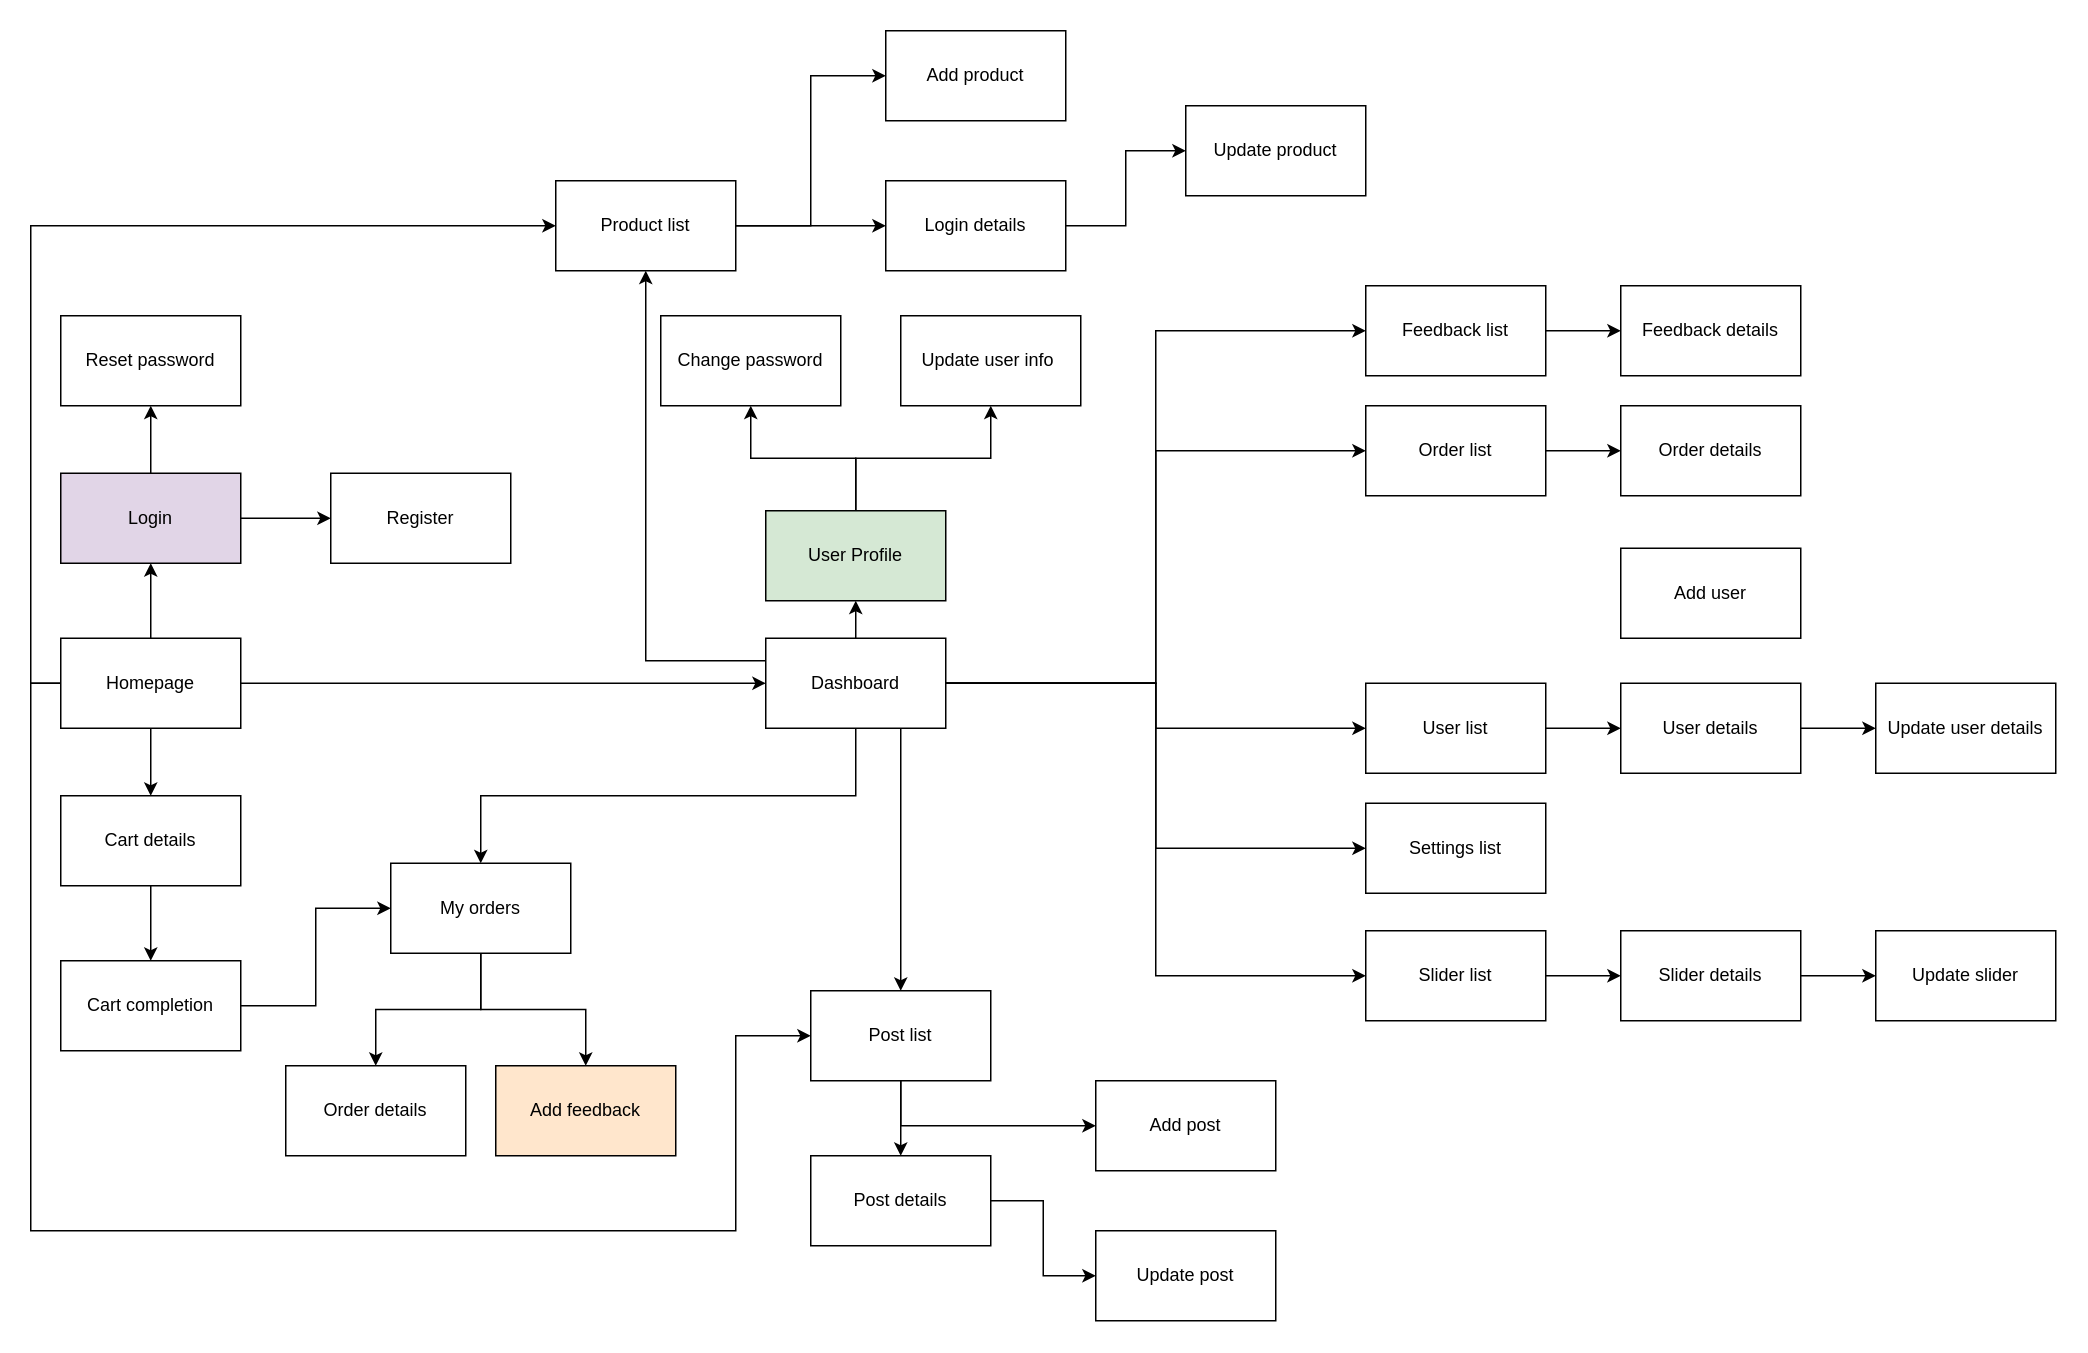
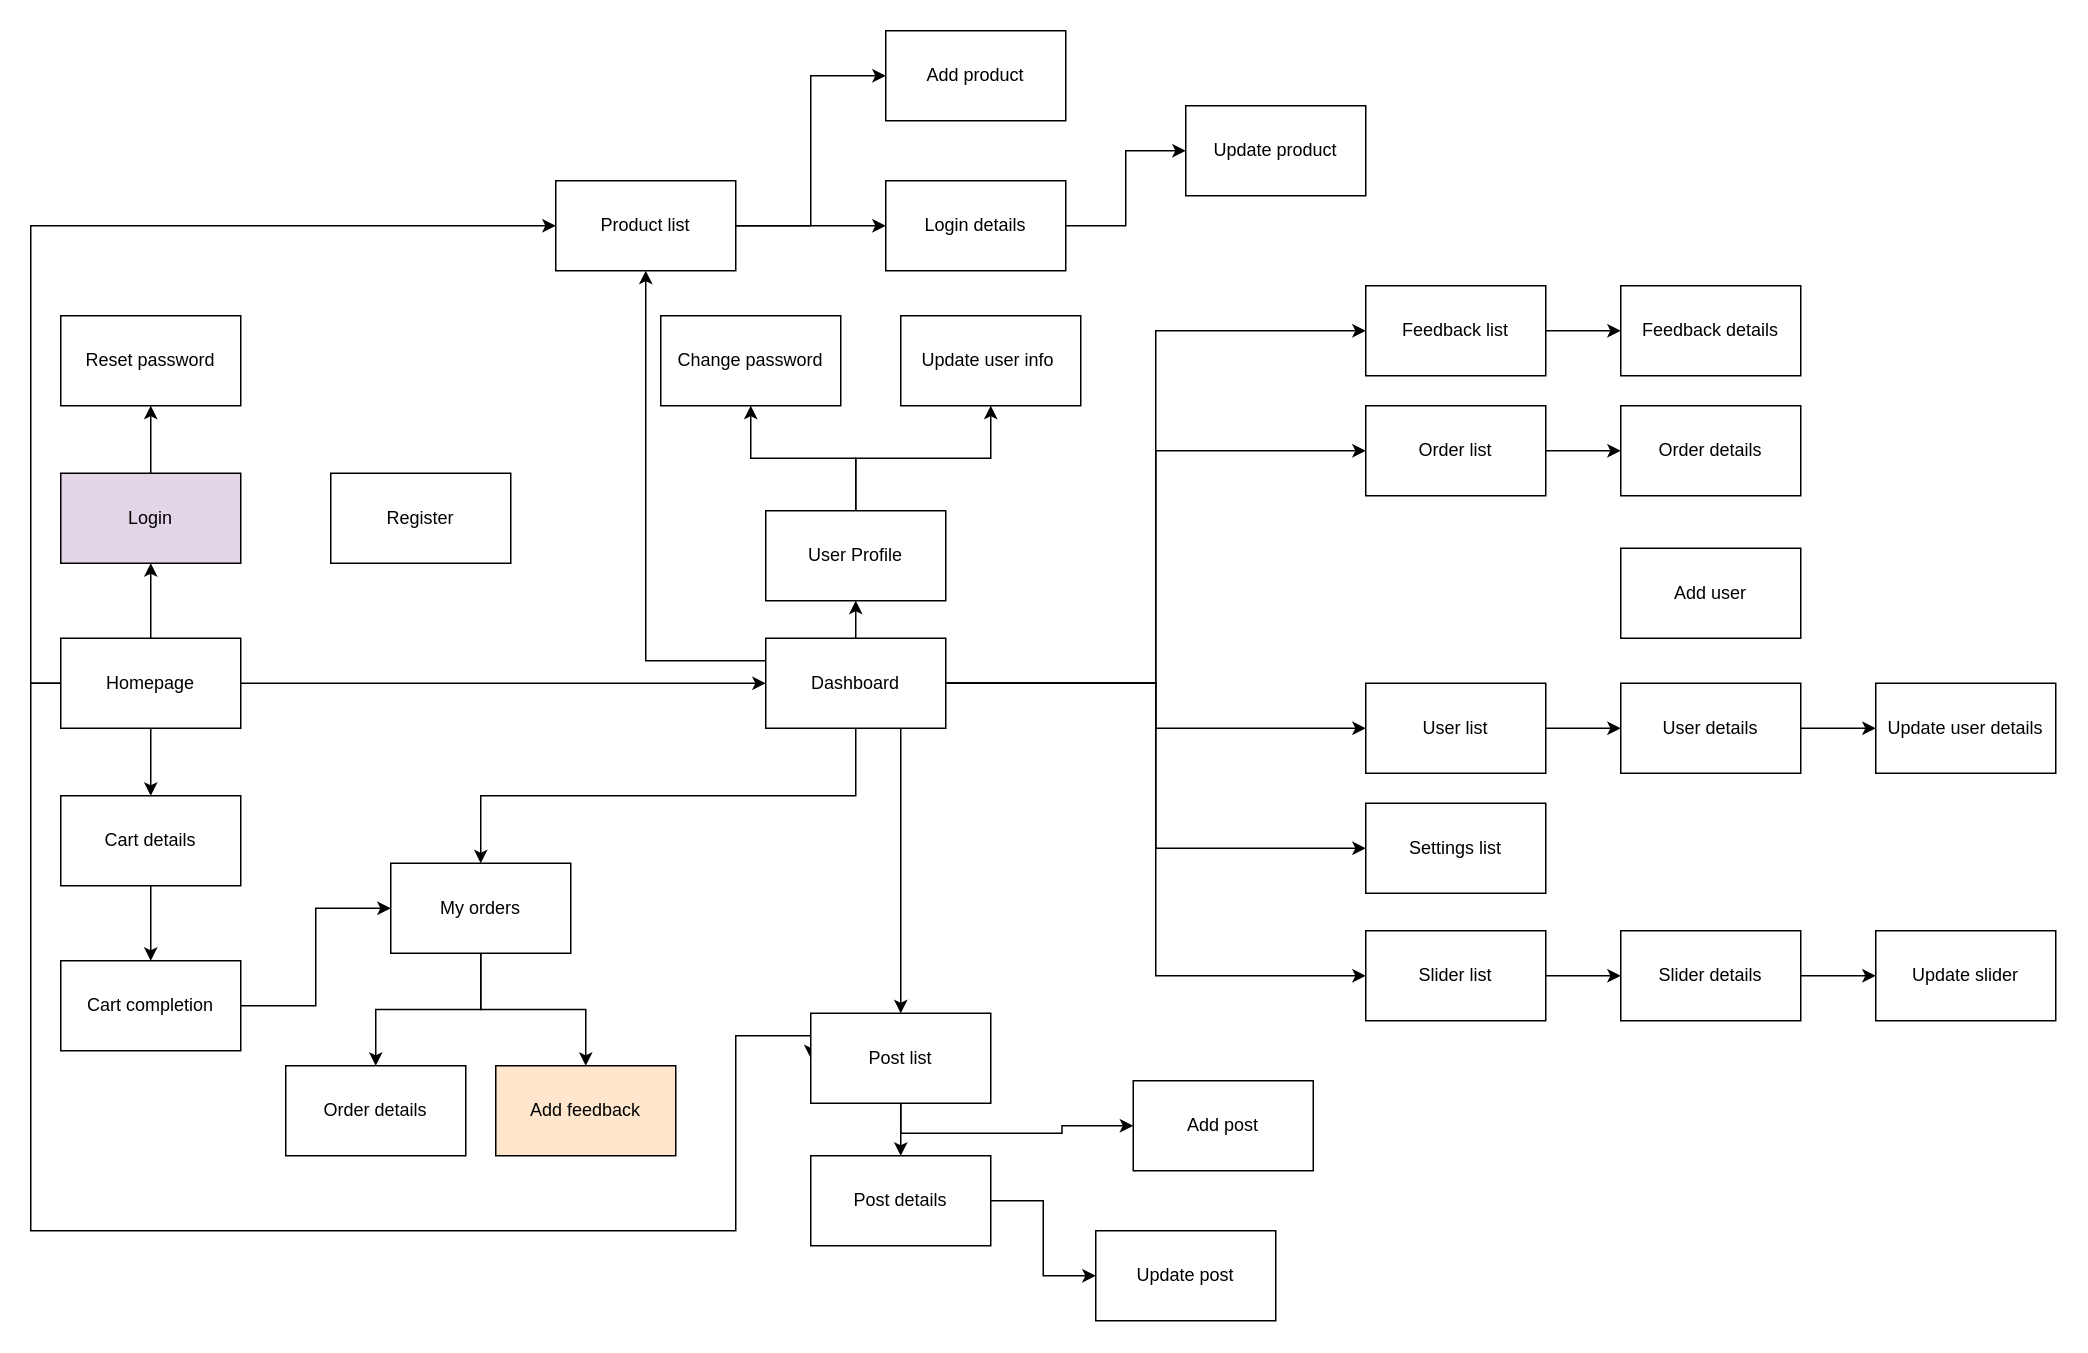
edge "Login" -> "Register": removed
node "User Profile": fillcolor #d5e8d4 -> #ffffff
node "Post list": moved (901, 1036) -> (901, 1058)
node "Add post": moved (1186, 1126) -> (1223, 1126)
